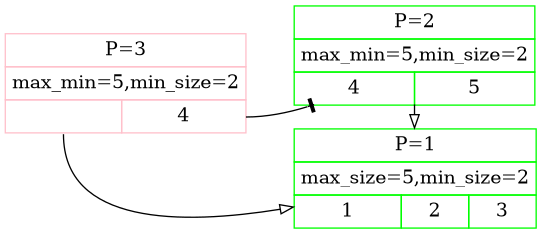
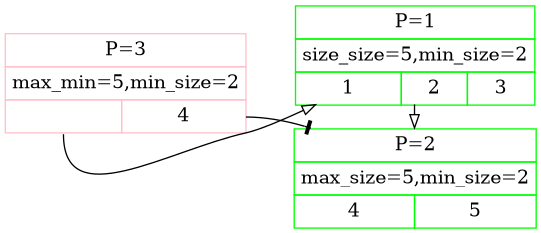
node "P=2": text "max_min=5,min_size=2" -> "max_size=5,min_size=2"
edge "P=2" -> "P=1": reversed
node "P=1": text "max_size=5,min_size=2" -> "size_size=5,min_size=2"
